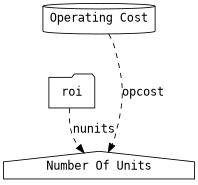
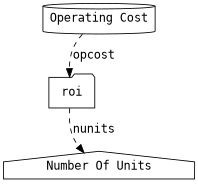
edge "Operating Cost" -> "Number Of Units": now "Operating Cost" -> "roi"
